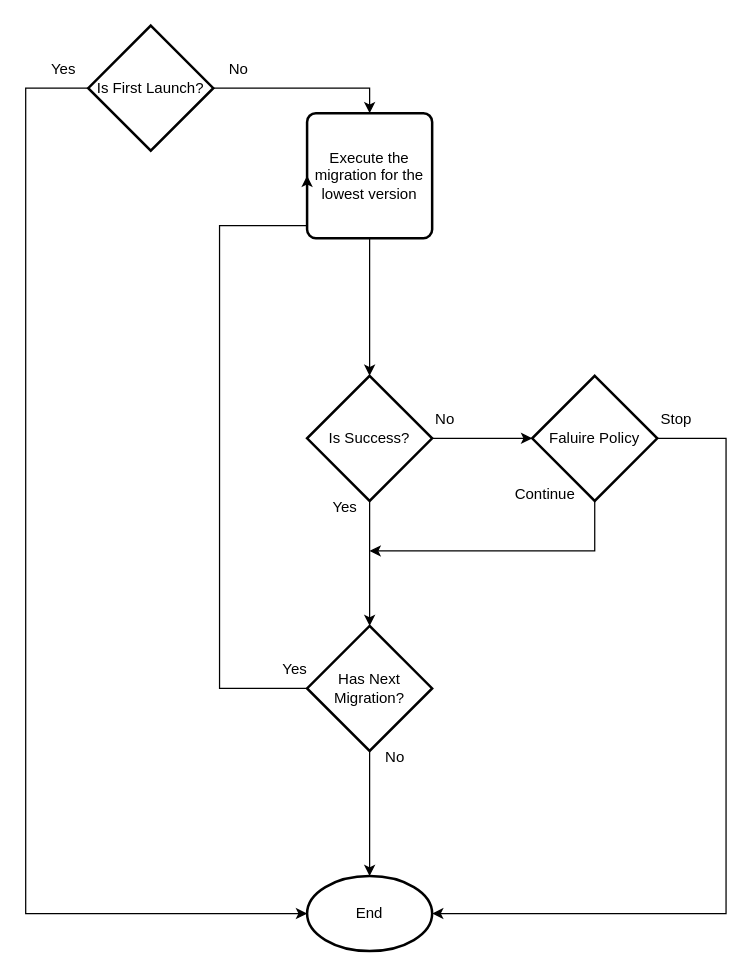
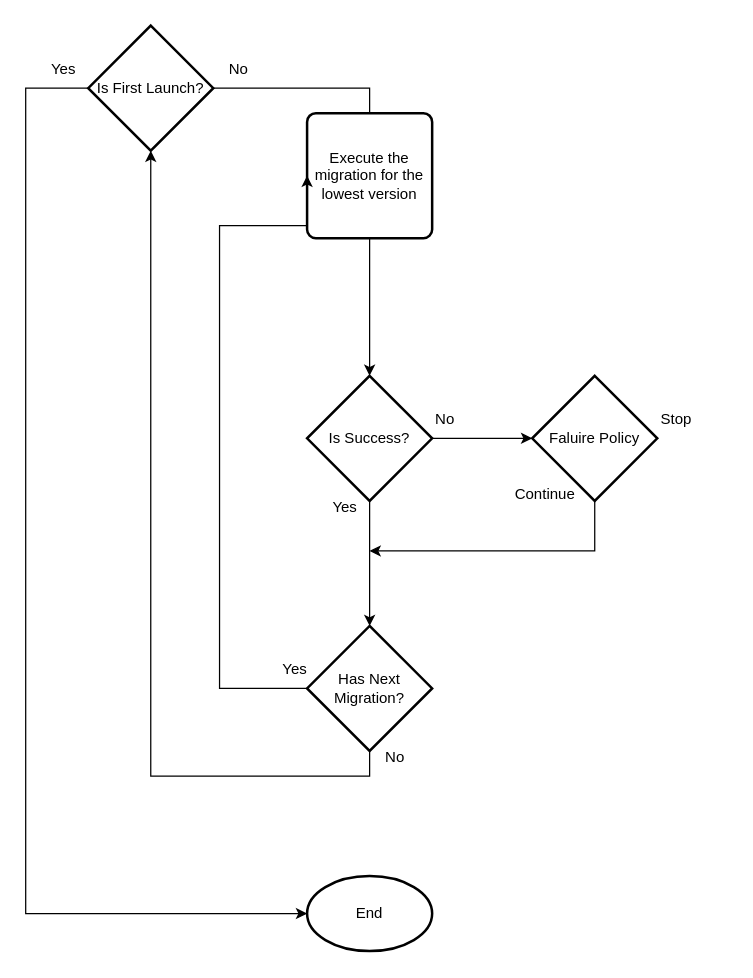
edge "Is First Launch?" -> "Execute the migration for the lowest version": arrowhead classic -> none
edge "Faluire Policy" -> "End": removed
edge "Has Next Migration?" -> "End": now "Has Next Migration?" -> "Is First Launch?"
